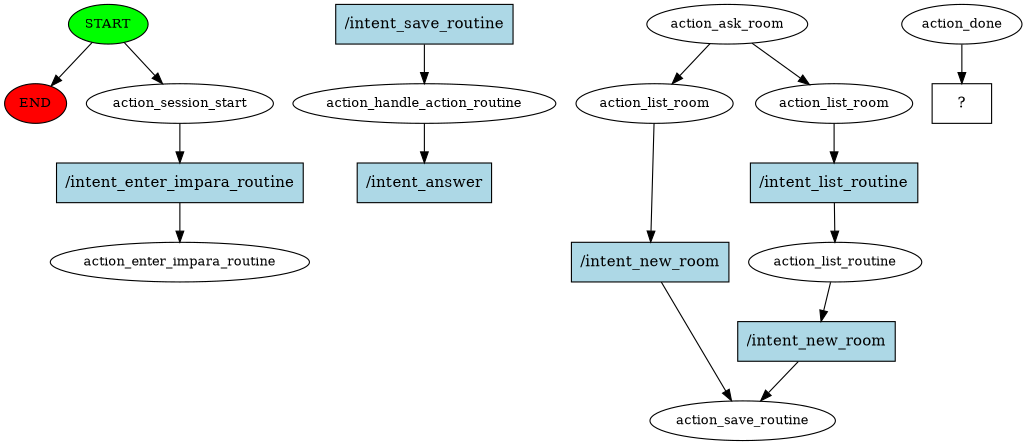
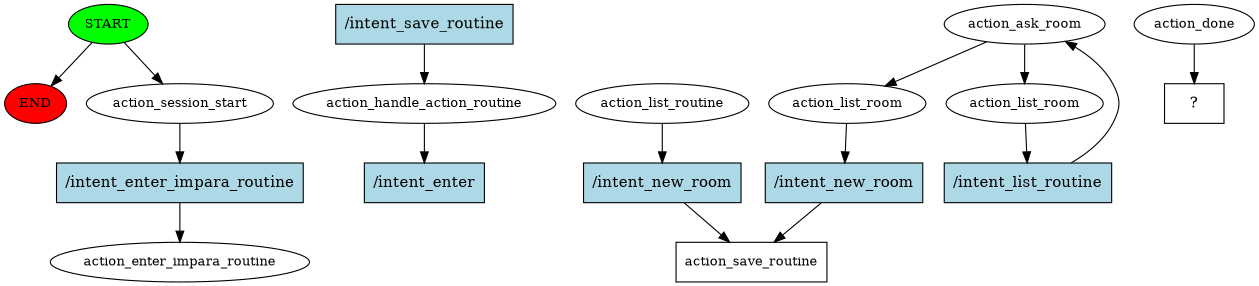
node "/intent_answer": label "/intent_answer" -> "/intent_enter"
edge "/intent_list_routine" -> "action_list_routine": now "/intent_list_routine" -> "action_ask_room"
node "action_save_routine": shape ellipse -> box
